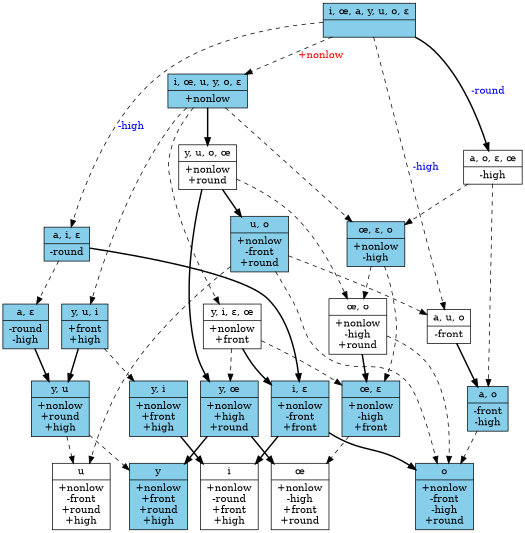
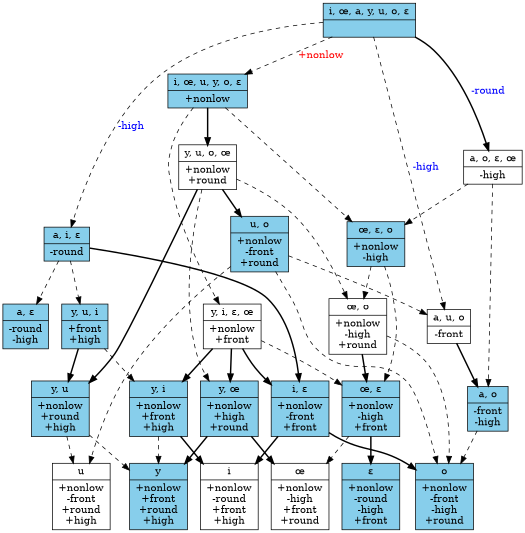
edge "i, œ, u, y, o, ɛ" -> "y, u, i": now "a, i, ɛ" -> "y, u, i"
edge "y, u, o, œ" -> "y, œ": style bold -> dashed
edge "y, i, ɛ, œ" -> "y, i": added
edge "y, i, ɛ, œ" -> "y, œ": style dashed -> bold
edge "a, ɛ" -> "y, u": now "y, u, o, œ" -> "y, u"
edge "y, i" -> "y": added
node "ɛ": added
